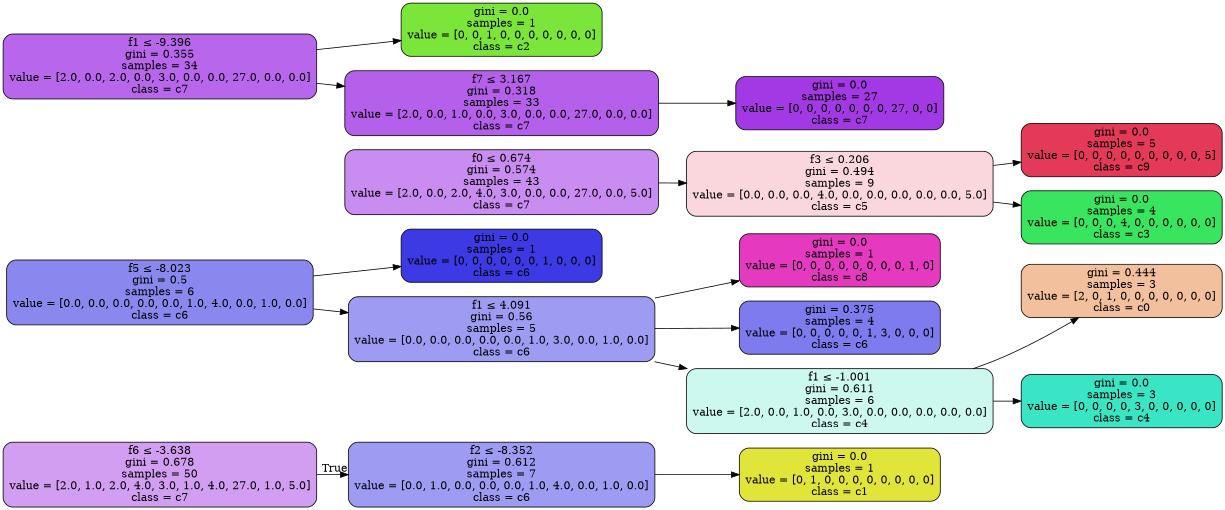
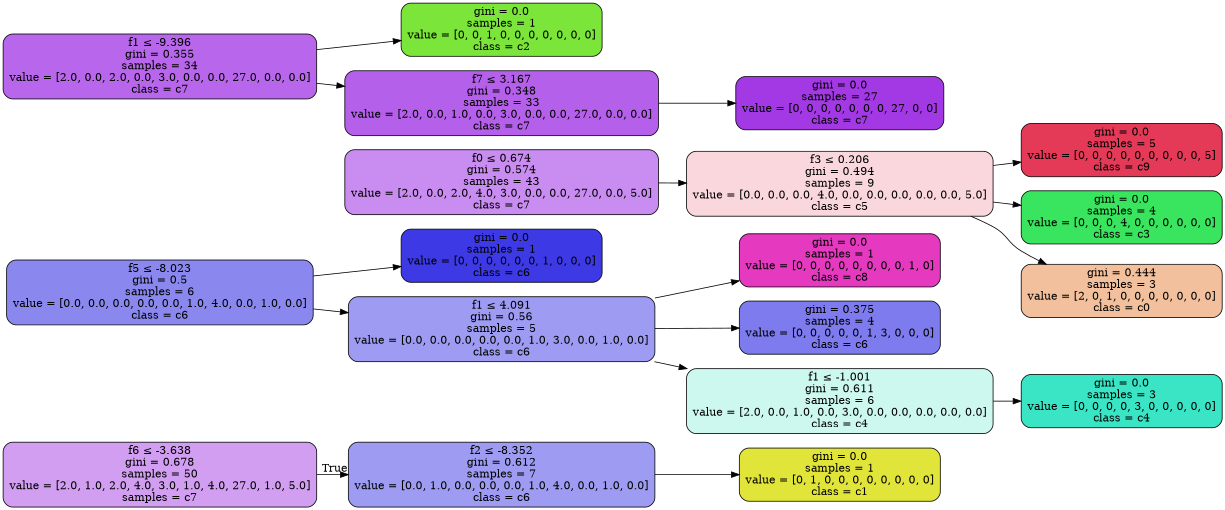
node "f7 ≤ 3.167": text "gini = 0.318" -> "gini = 0.348"
edge "f1 ≤ -1.001" -> "gini = 0.444": now "f3 ≤ 0.206" -> "gini = 0.444"
node "f6 ≤ -3.638": text "class = c7" -> "samples = c7"
